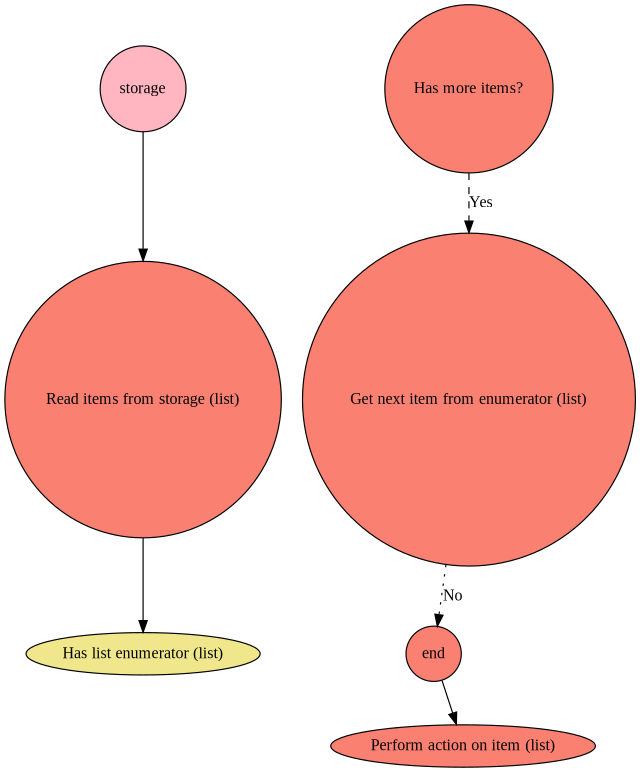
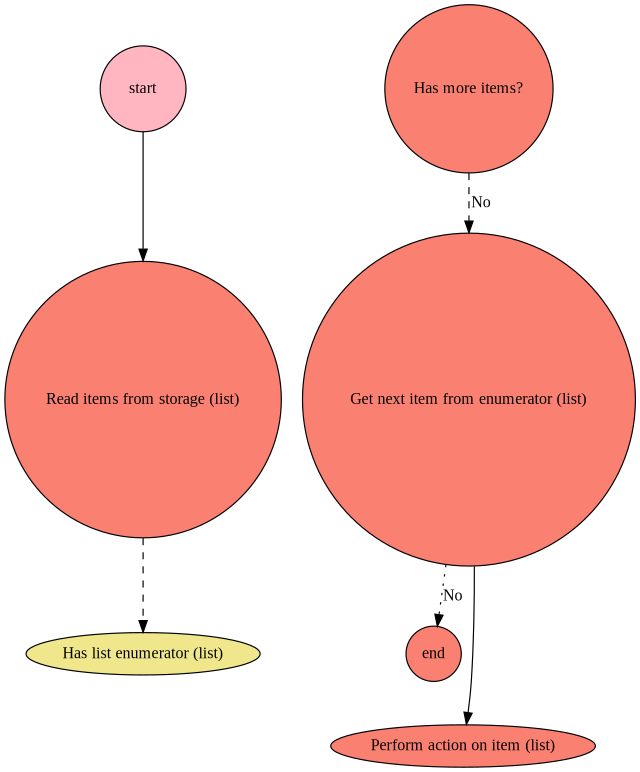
node "storage": label "storage" -> "start"
edge "Has more items?" -> "Get next item from enumerator (list)": label "Yes" -> "No"
edge "Read items from storage (list)" -> "Has list enumerator (list)": style solid -> dashed
edge "end" -> "Perform action on item (list)": now "Get next item from enumerator (list)" -> "Perform action on item (list)"
